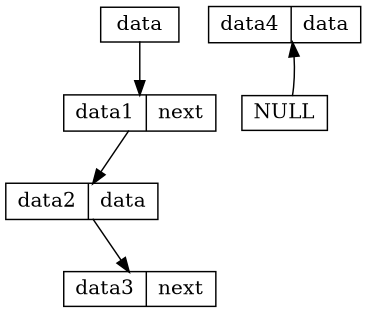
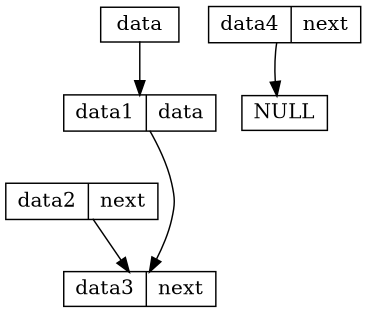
node "data4": text "data" -> "next"
edge "NULL" -> "data4": reversed
node "data1": text "next" -> "data"
edge "data1" -> "data2": now "data1" -> "data3"
node "data2": text "data" -> "next"
